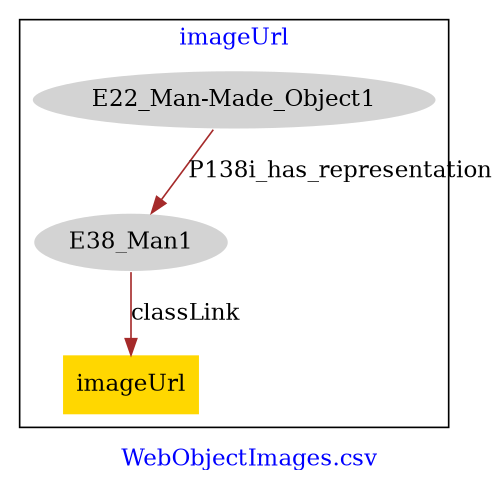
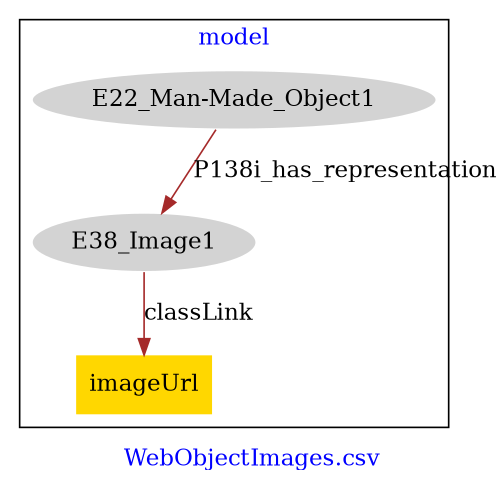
cluster "imageUrl": label "imageUrl" -> "model"
node "E38_Man1": label "E38_Man1" -> "E38_Image1"
